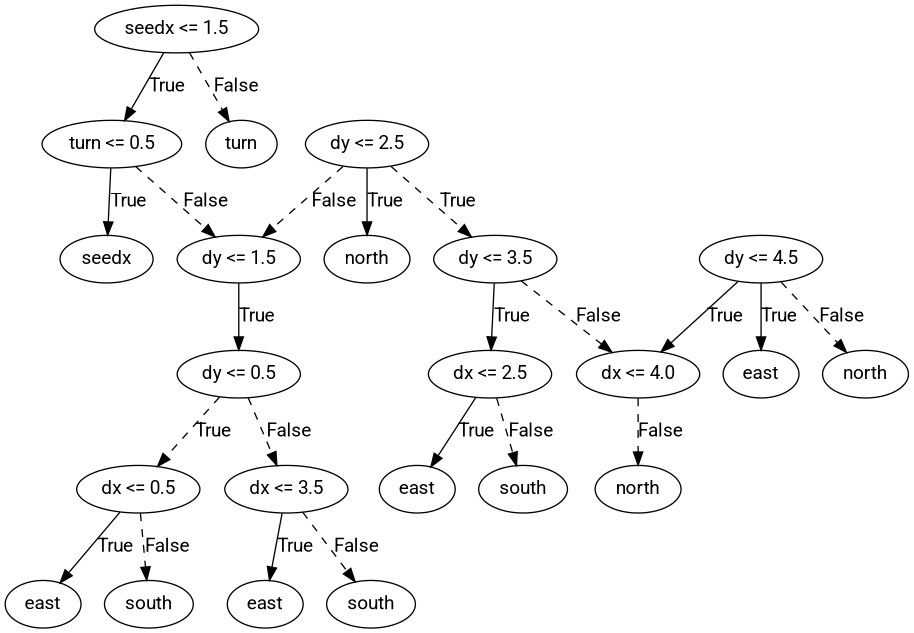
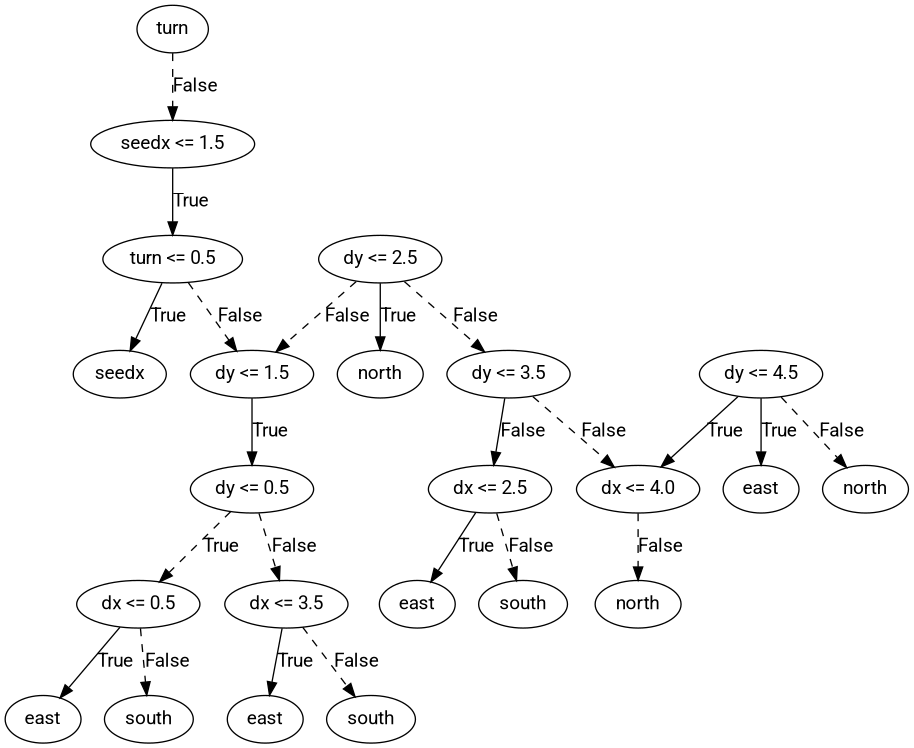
edge "seedx <= 1.5" -> "turn": reversed
edge "dy <= 2.5" -> "dy <= 3.5": label "True" -> "False"
edge "dy <= 3.5" -> "dx <= 2.5": label "True" -> "False"
